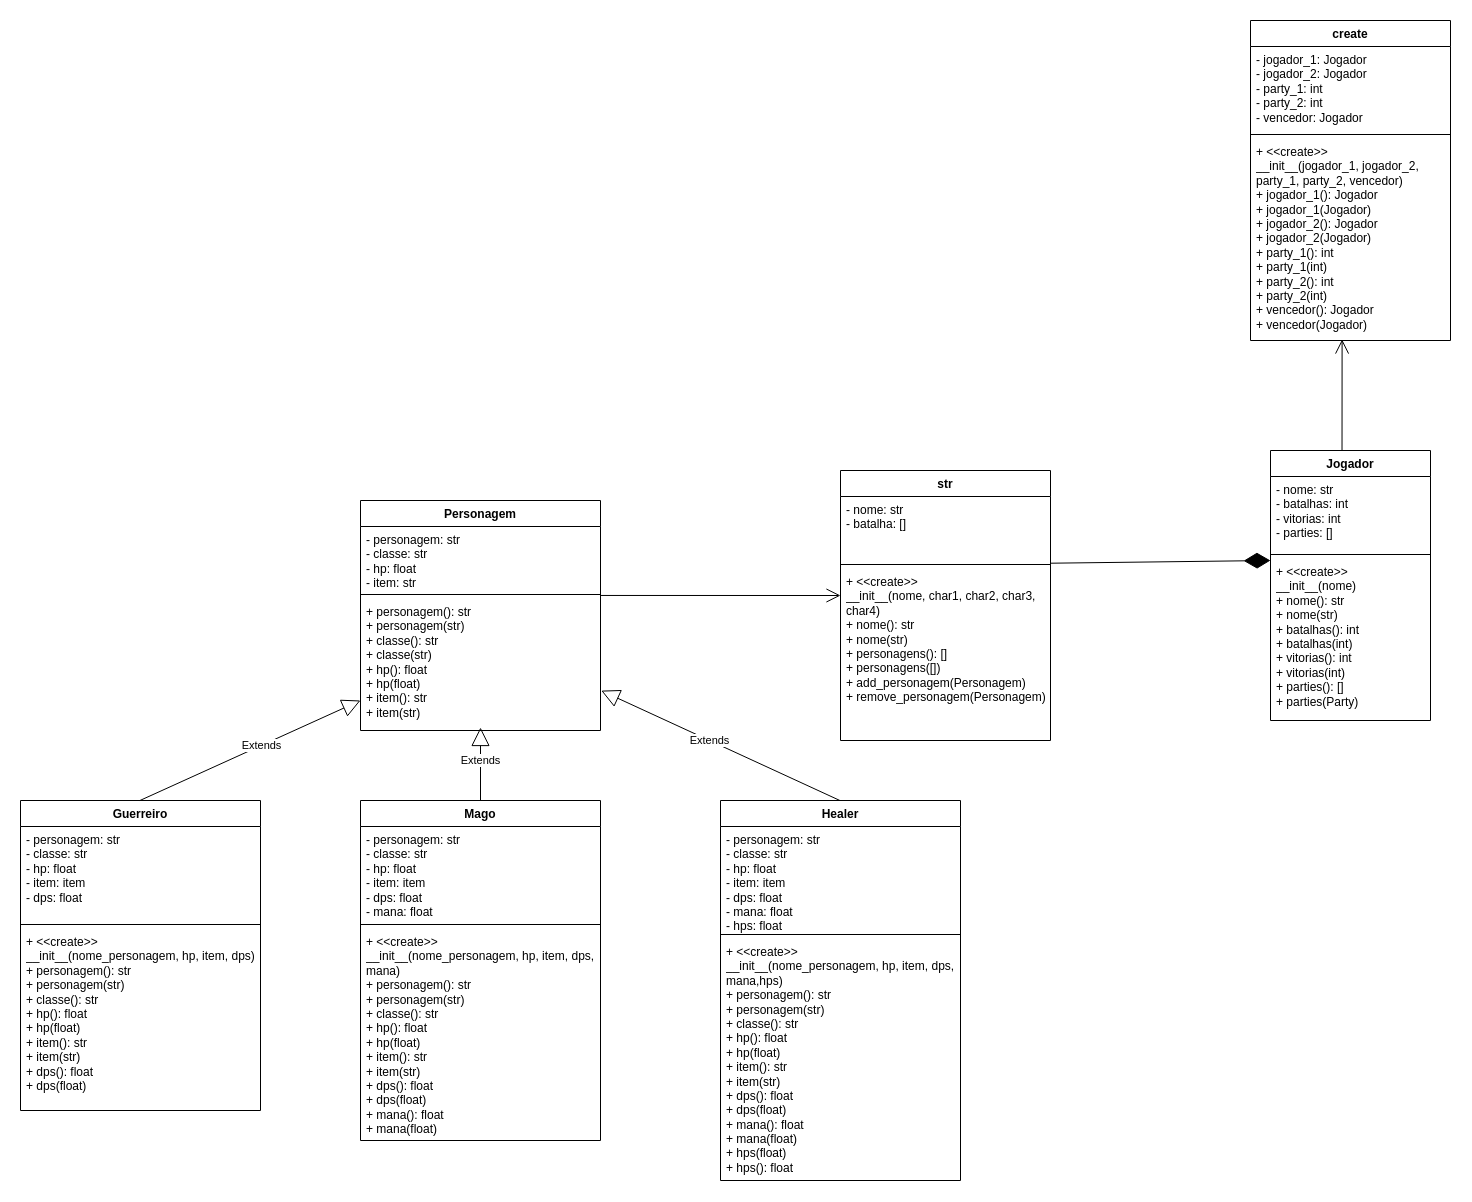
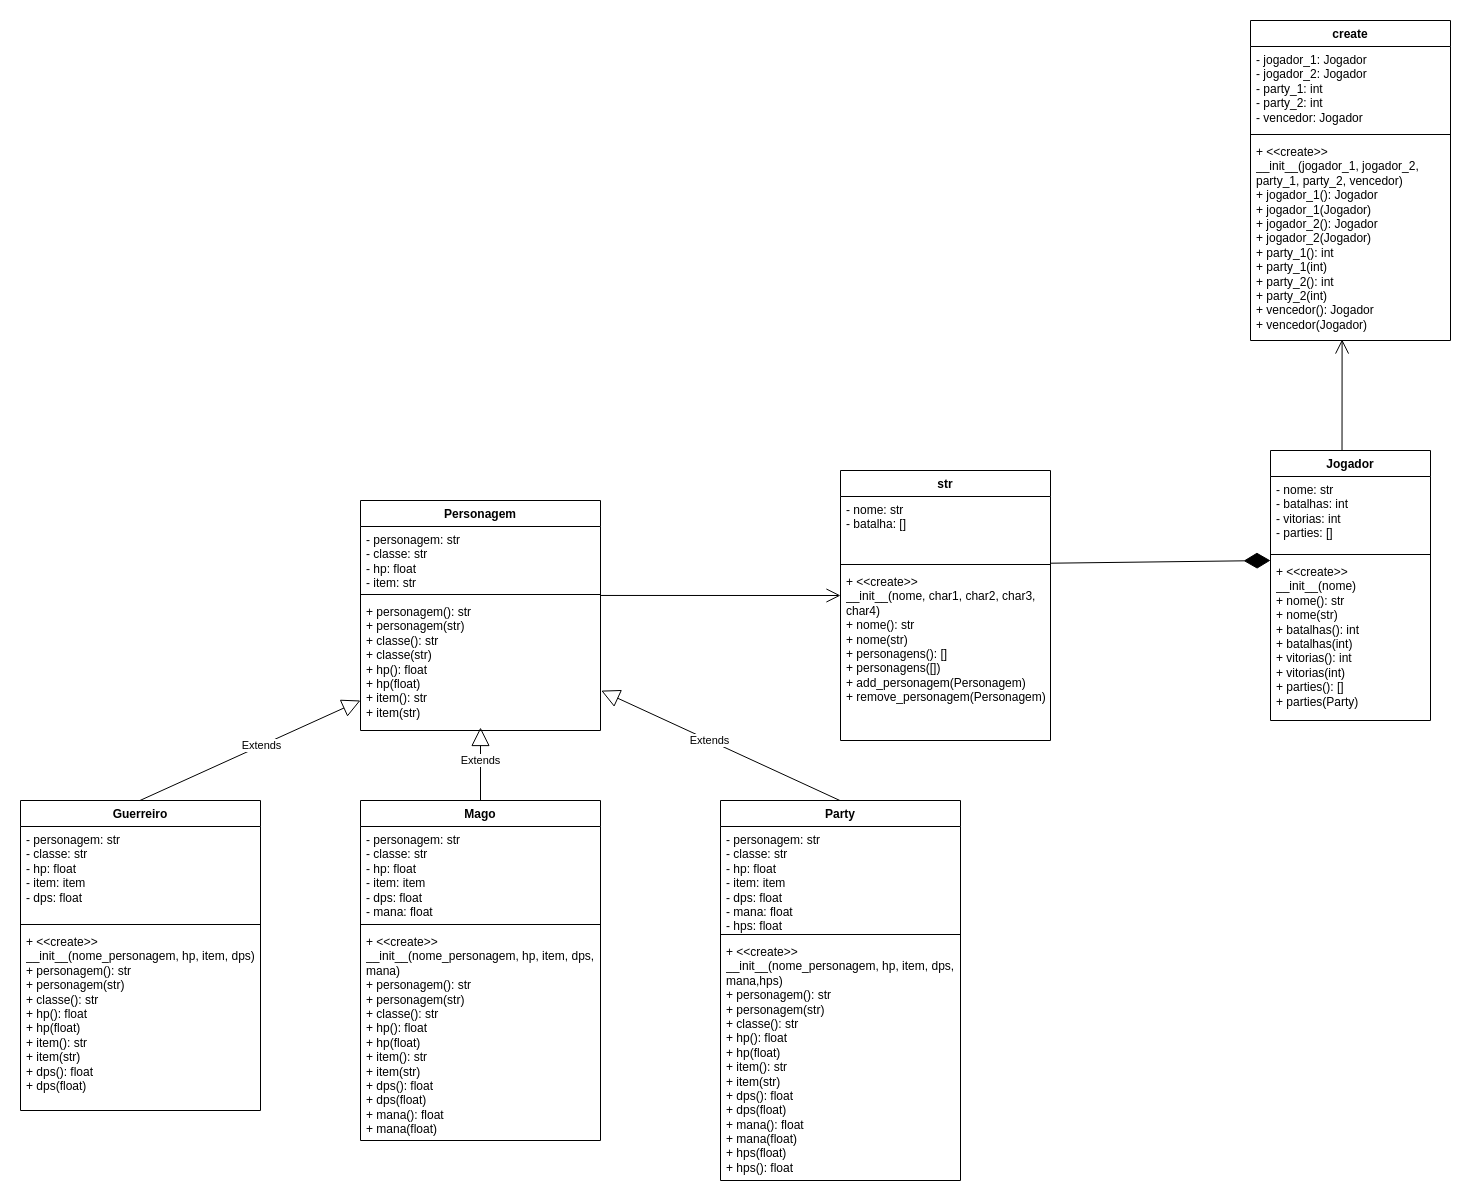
node "Healer": label "Healer" -> "Party"
